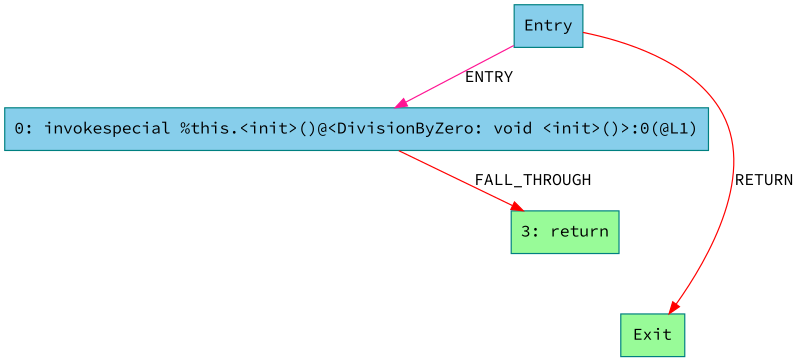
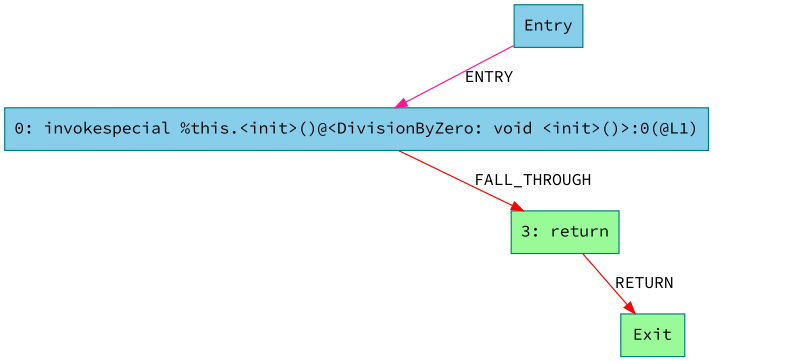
edge "Entry" -> "Exit": now "3: return" -> "Exit"
